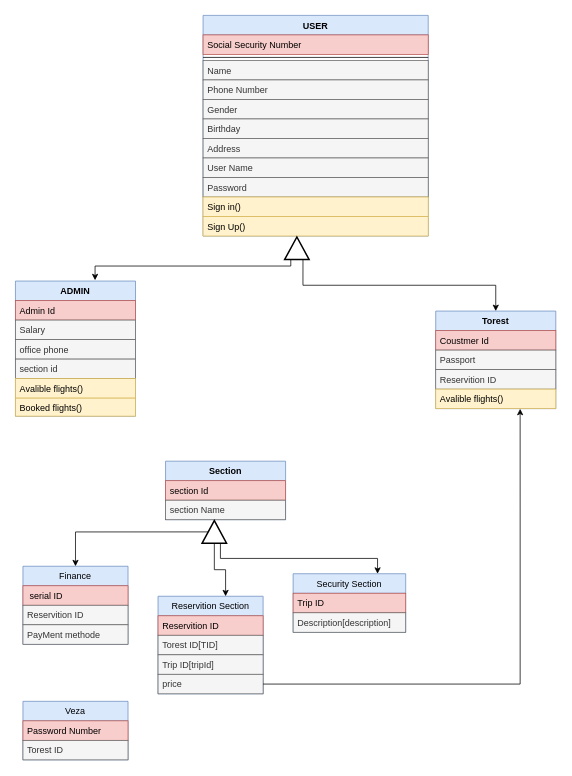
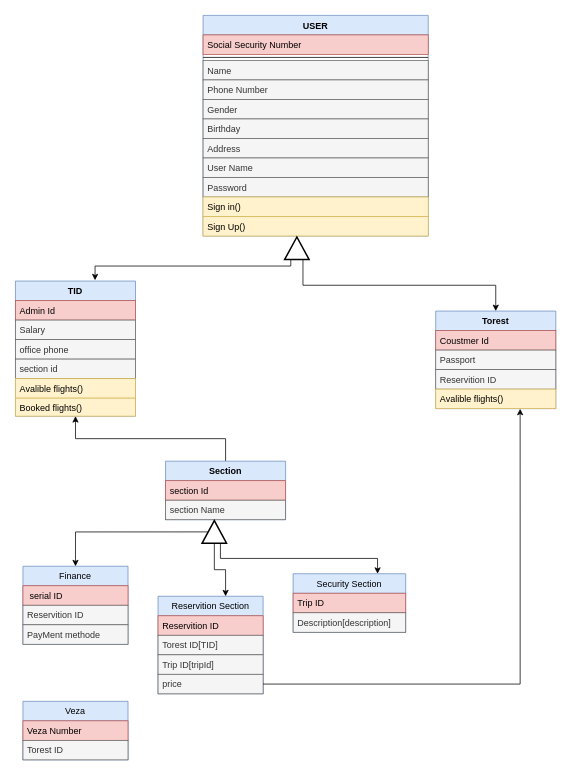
node "ADMIN": label "ADMIN" -> "TID"
edge "Section" -> "Booked flights()": added
node "Password Number": label "Password Number" -> "Veza Number"
